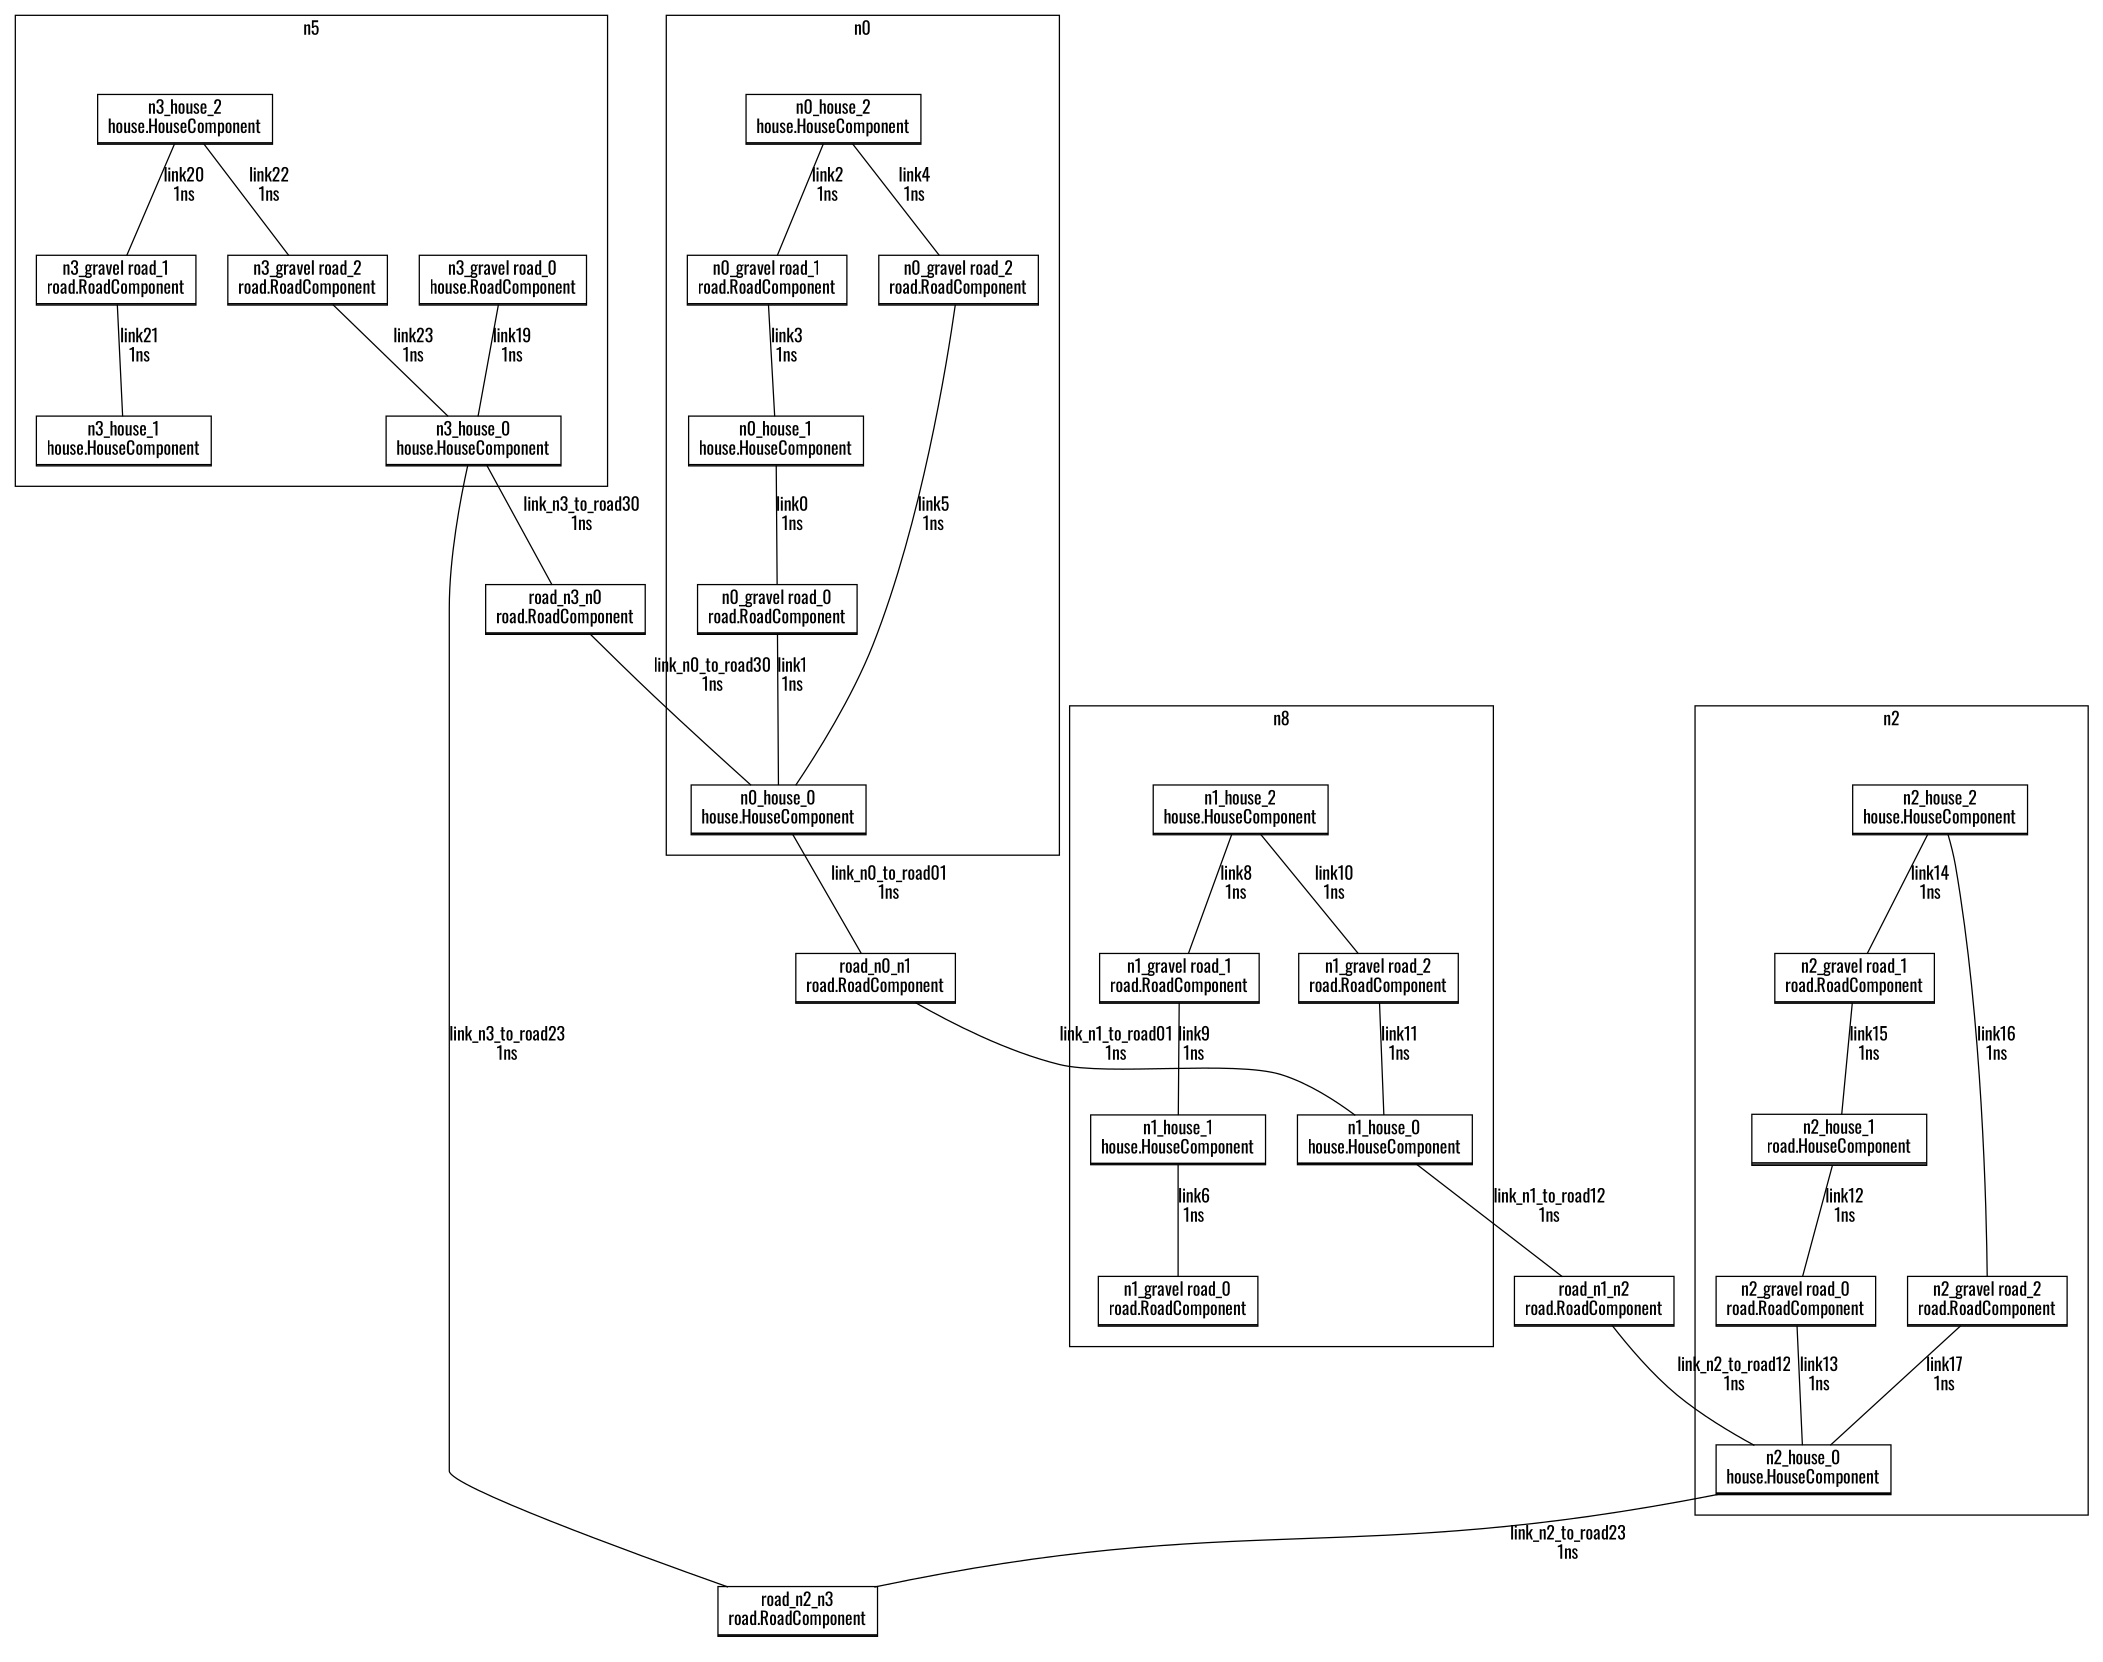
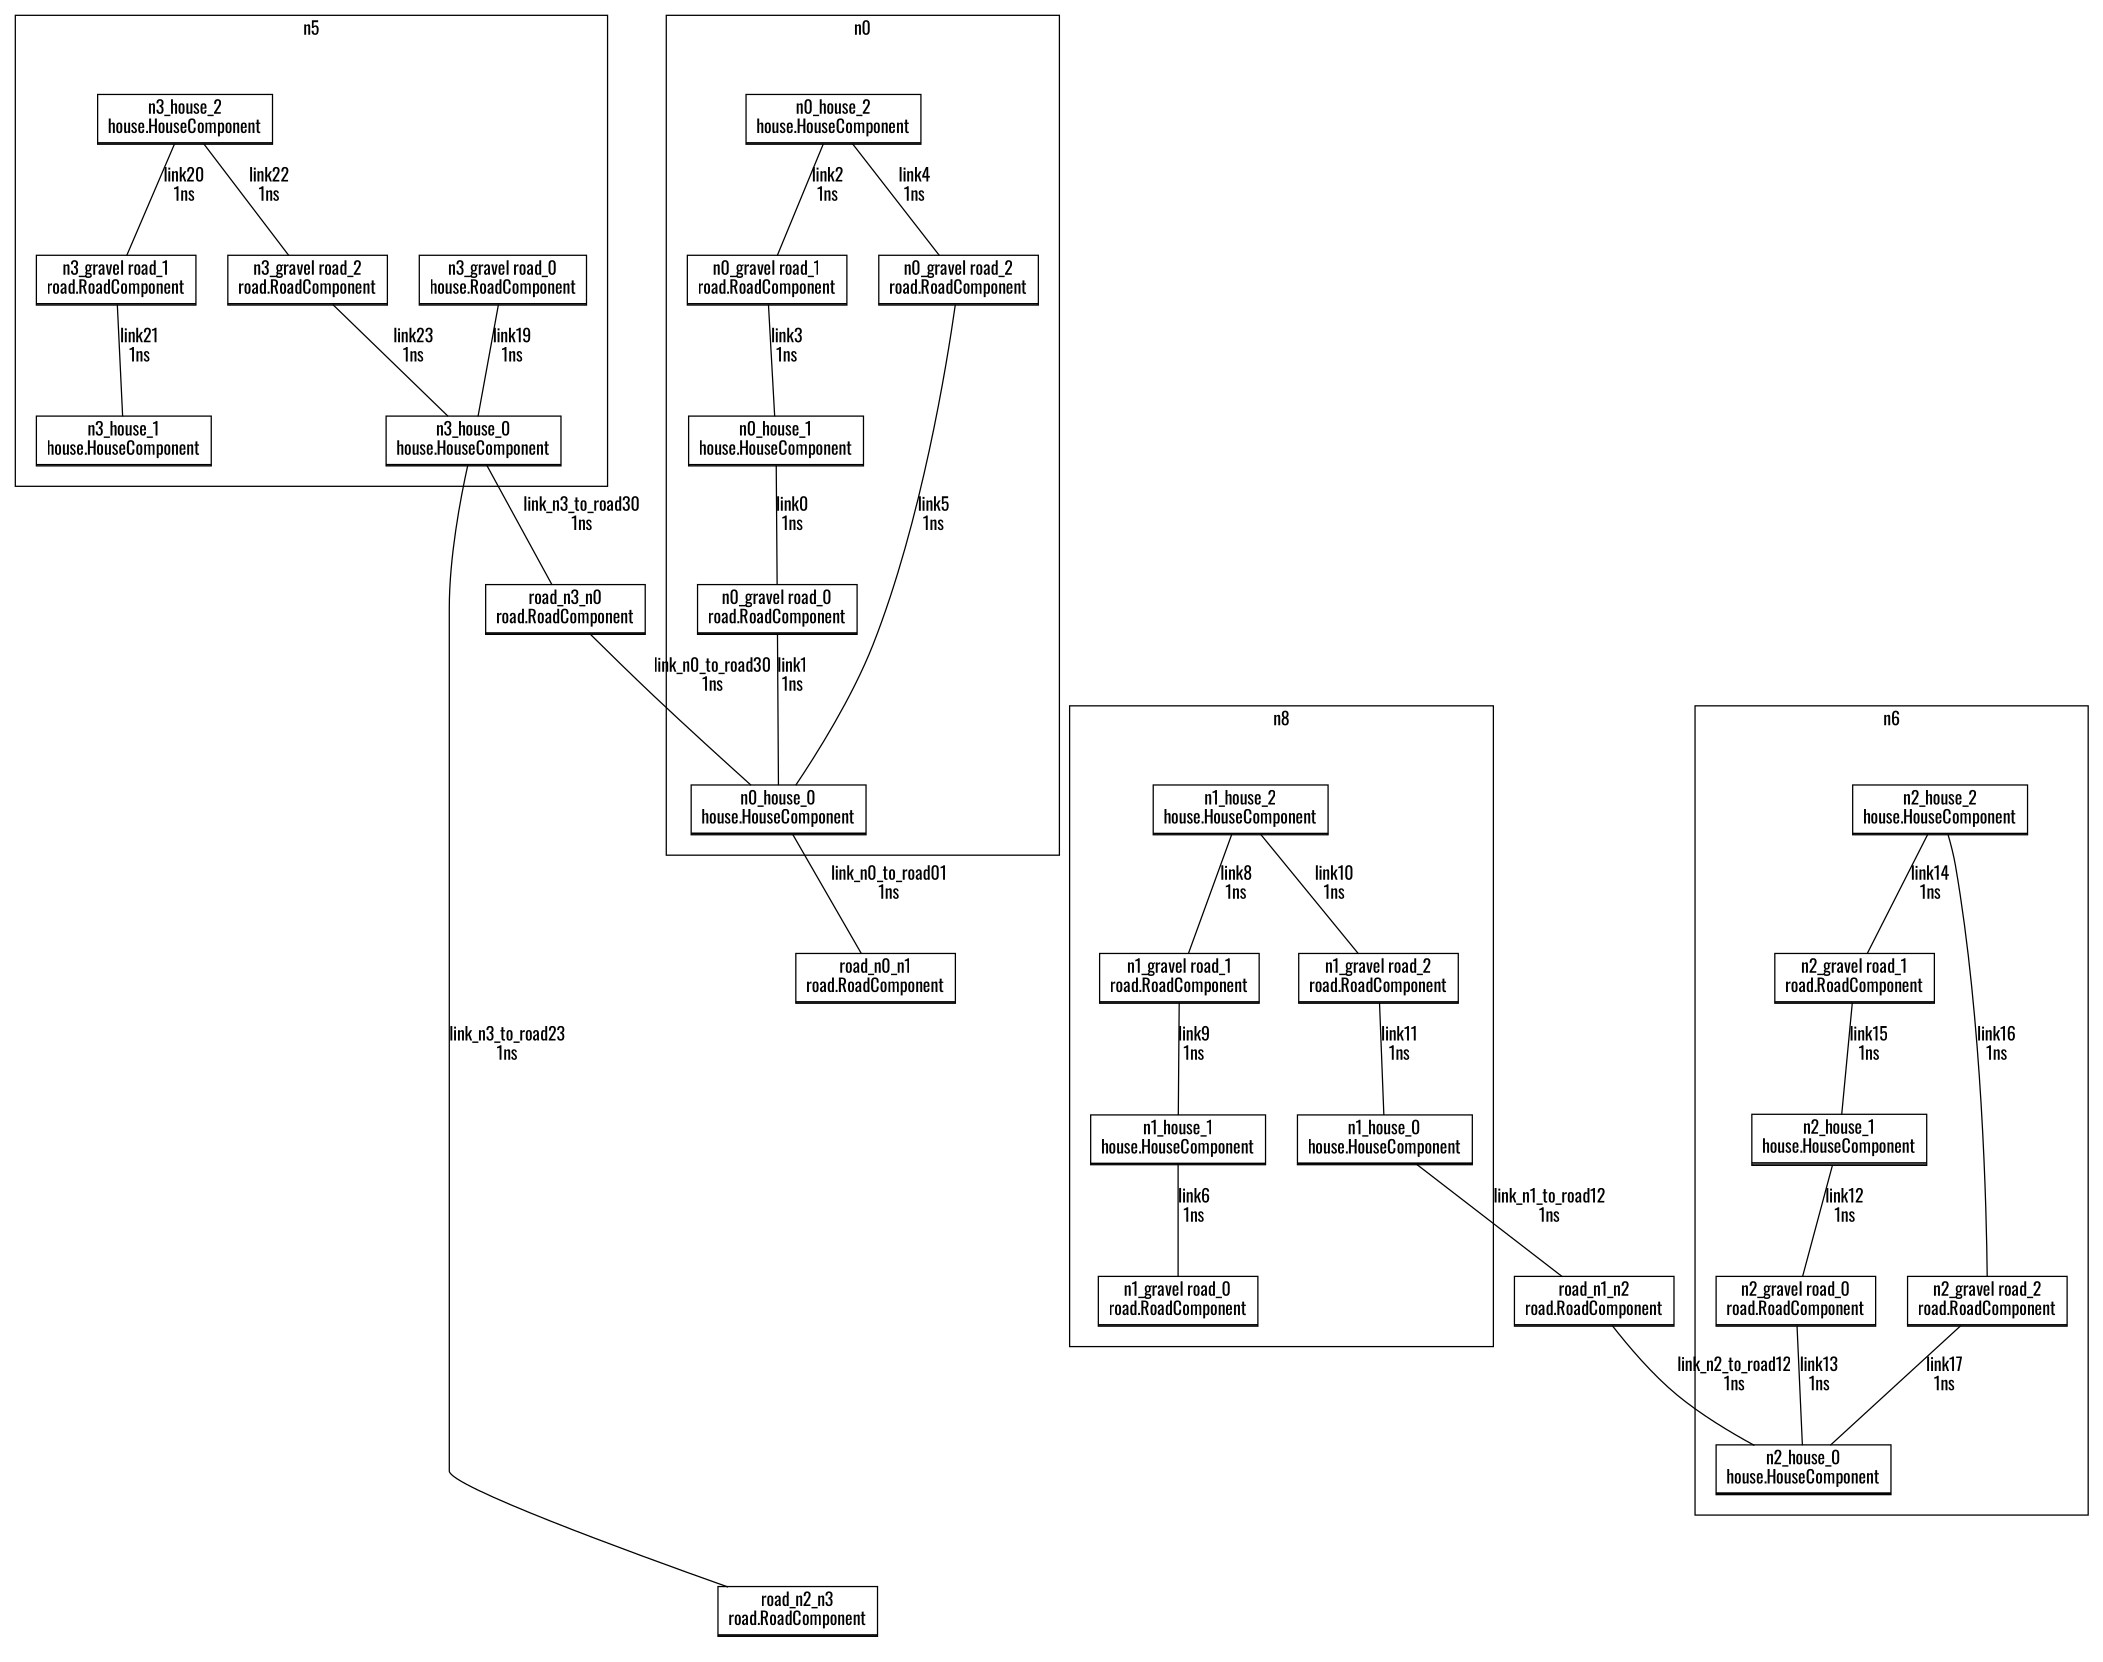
cluster "n2": label "n2" -> "n6"
edge "road_n0_n1" -- "n1_house_0": removed, label "link_n1_to_road01 1ns"
node "n2_house_1": text "road.HouseComponent" -> "house.HouseComponent"
edge "n2_house_0" -- "road_n2_n3": removed, label "link_n2_to_road23 1ns"
